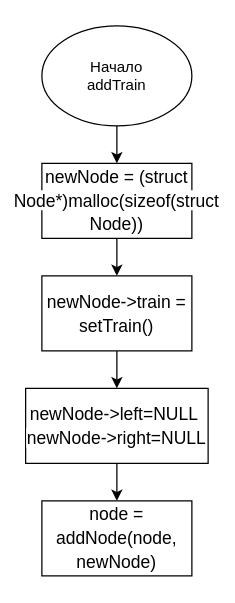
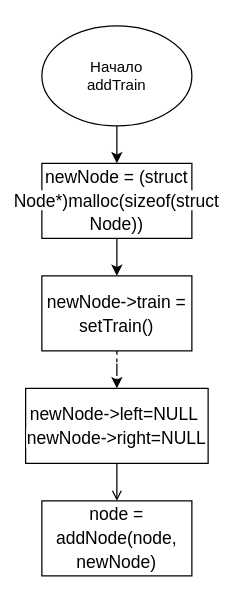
edge "newNode->train = setTrain()" -> "newNode->left=NULL newNode->right=NULL": style solid -> dashed
edge "newNode->left=NULL newNode->right=NULL" -> "node = addNode(node, newNode)": arrowhead classic -> open
